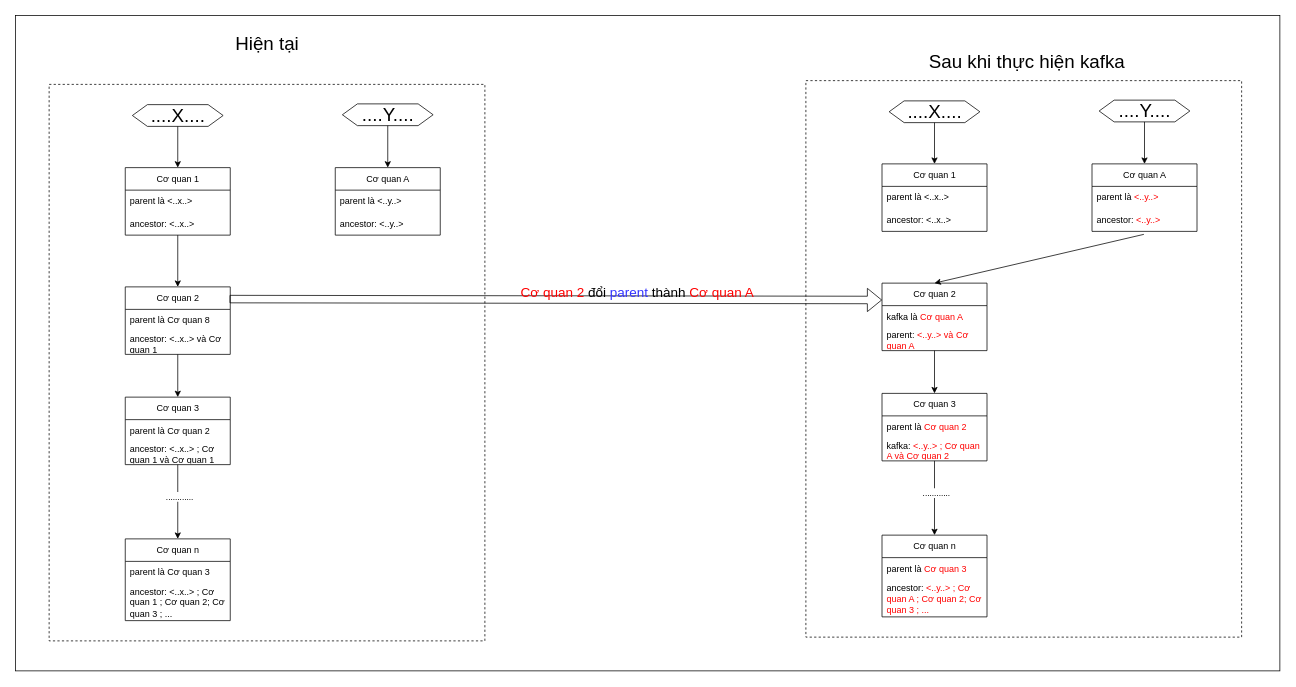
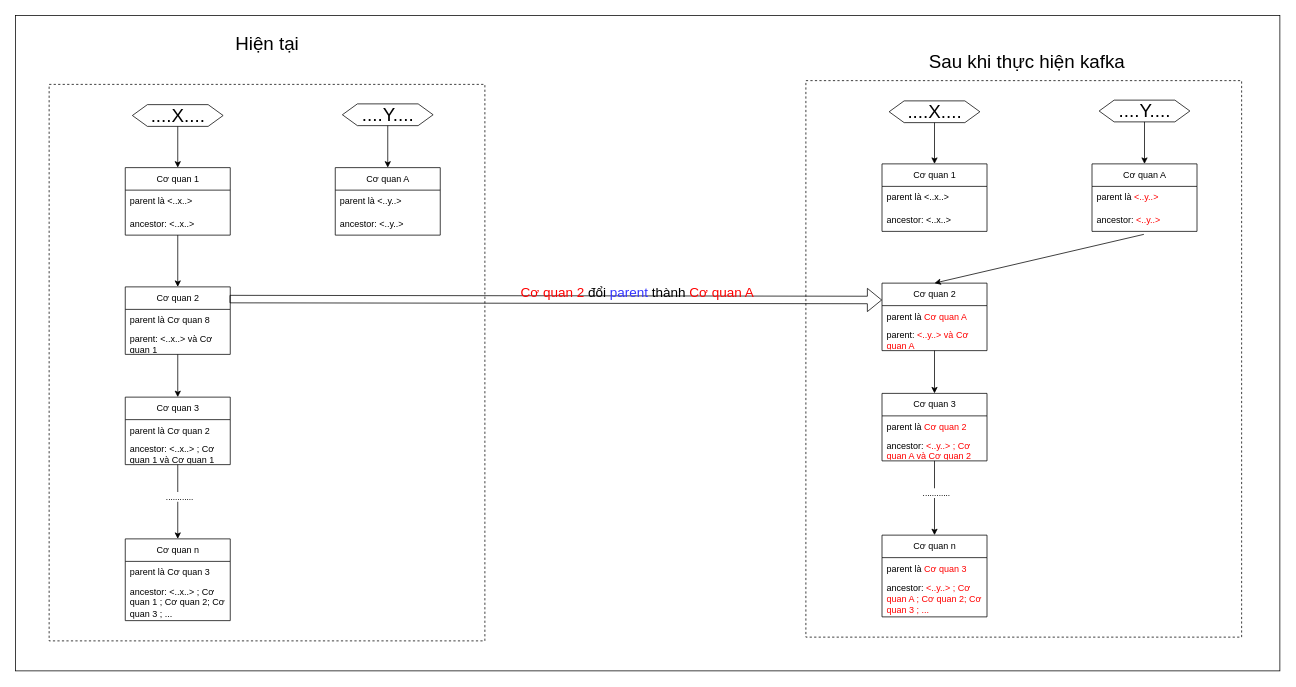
node "kafka là Cơ quan A": label "kafka là Cơ quan A" -> "parent là Cơ quan A"
node "ancestor: <..x..> và Cơ quan 1": label "ancestor: <..x..> và Cơ quan 1" -> "parent: <..x..> và Cơ quan 1"
node "kafka: <..y..> ; Cơ quan A và Cơ quan 2": label "kafka: <..y..> ; Cơ quan A và Cơ quan 2" -> "ancestor: <..y..> ; Cơ quan A và Cơ quan 2"
